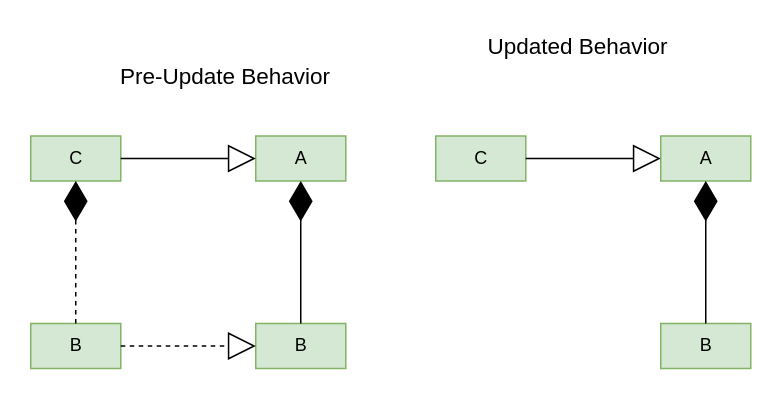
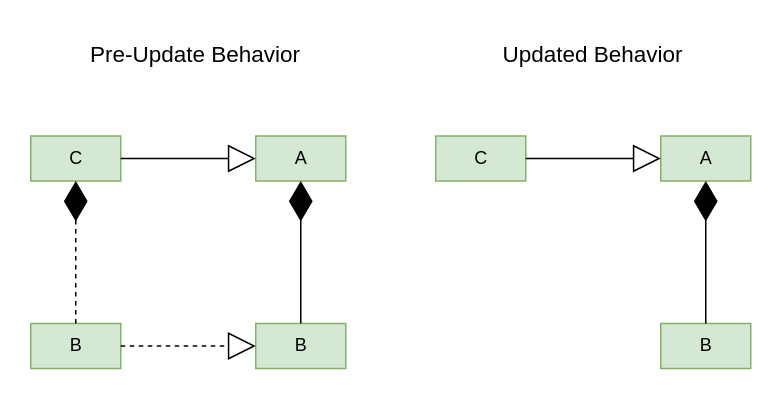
node "Updated Behavior": moved (578, 46) -> (593, 53)
node "Pre-Update Behavior": moved (226, 76) -> (196, 53)
